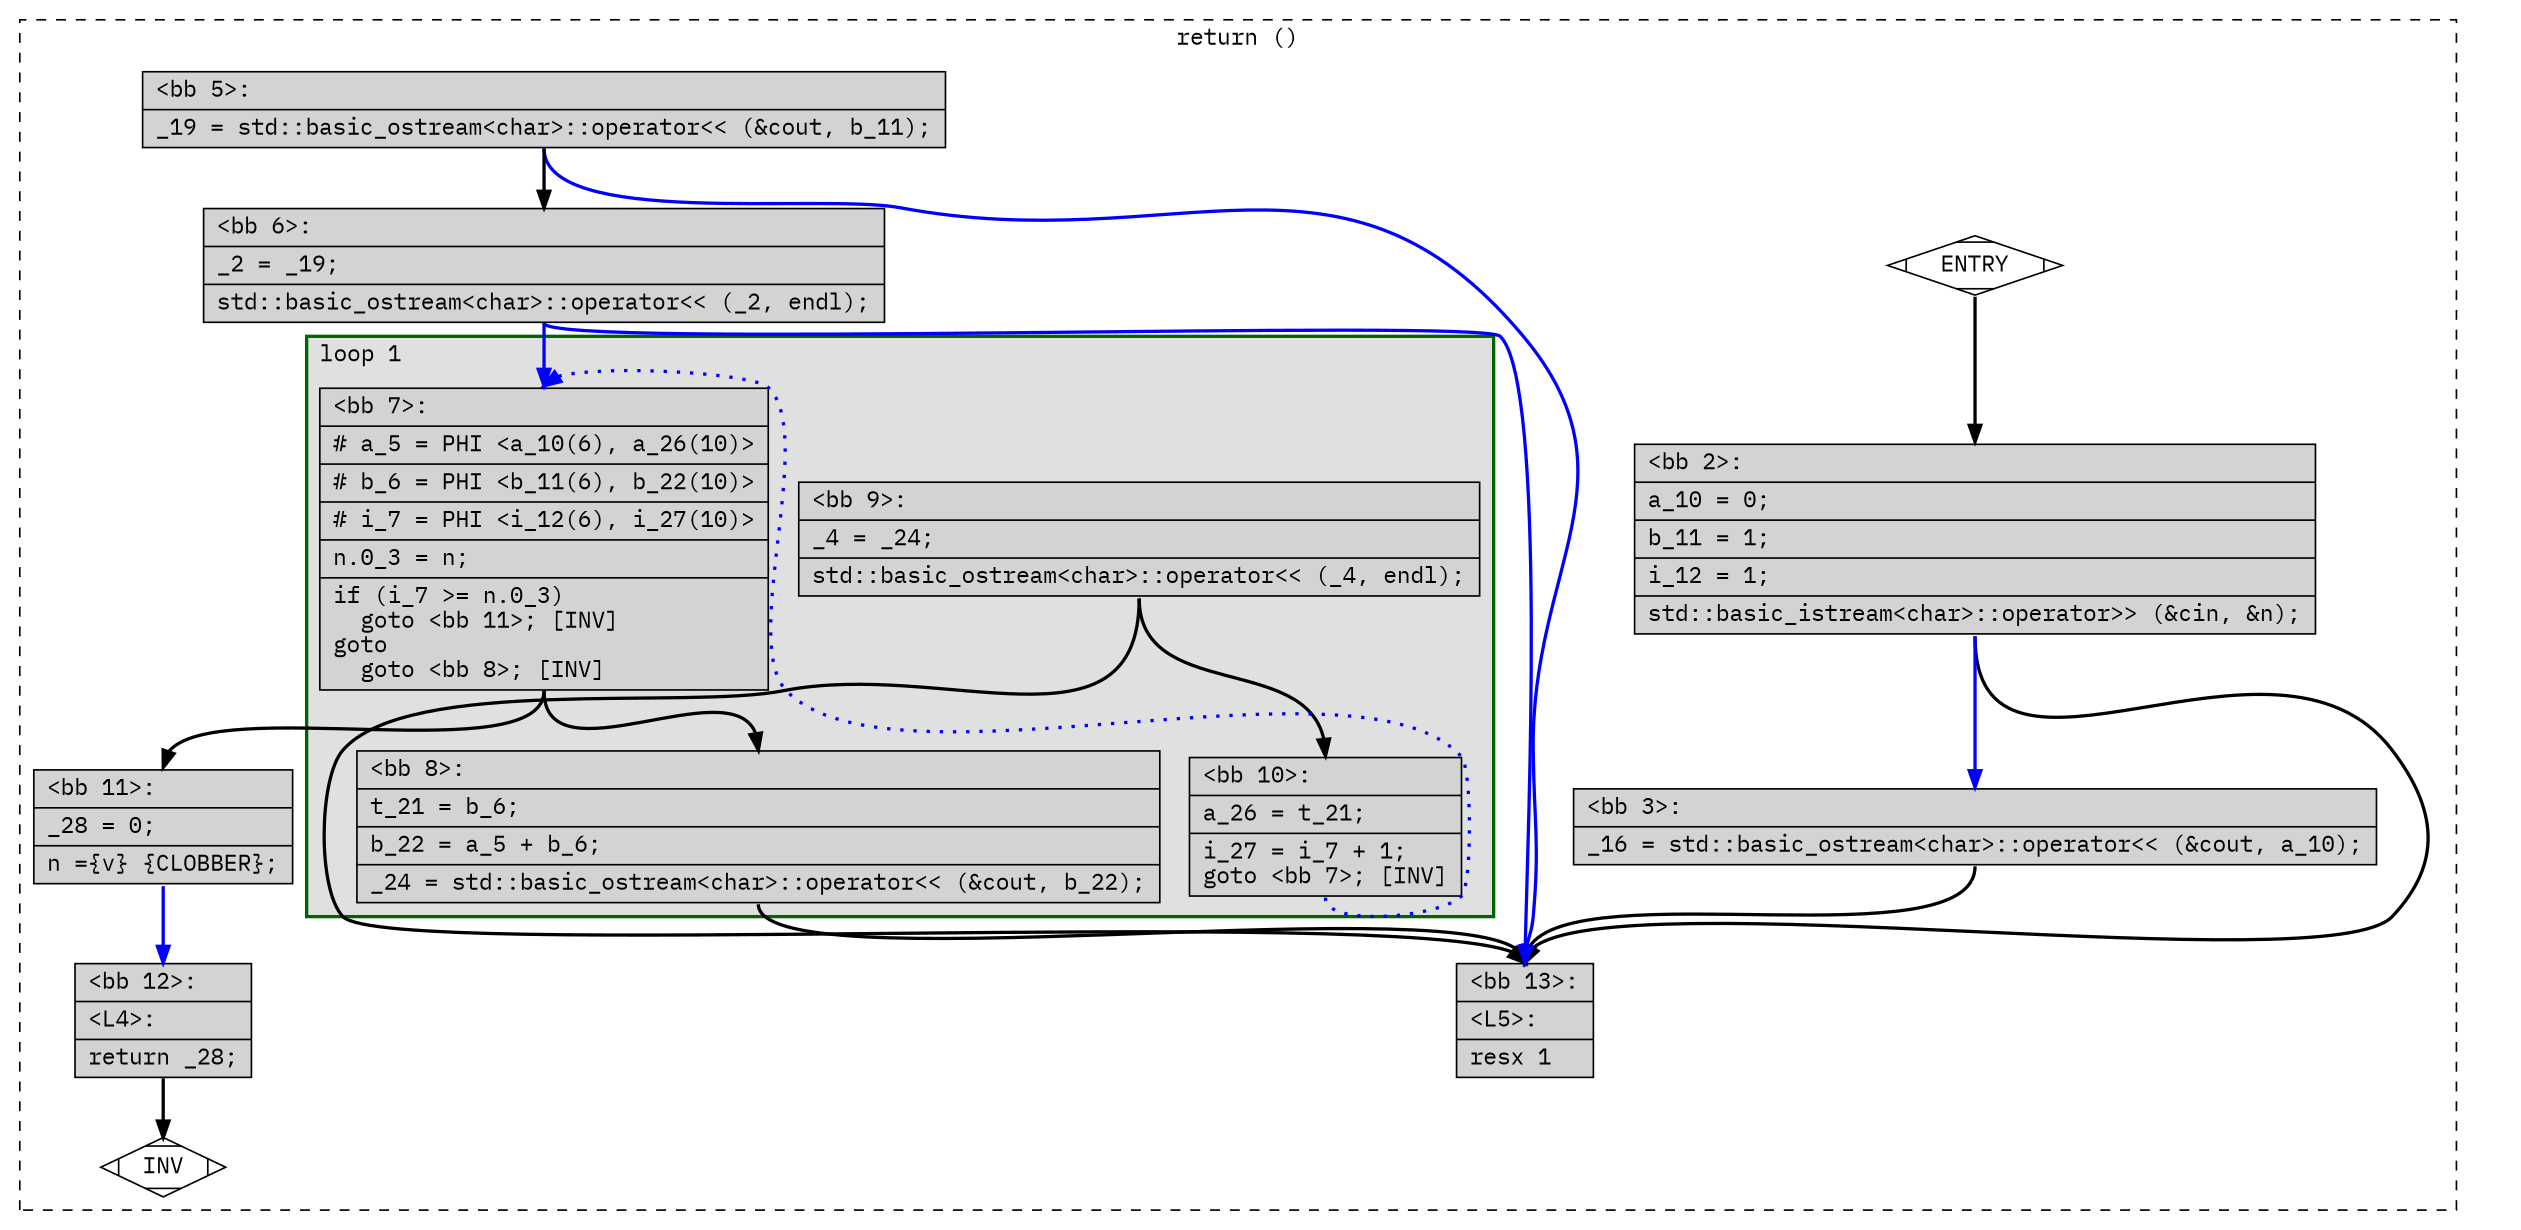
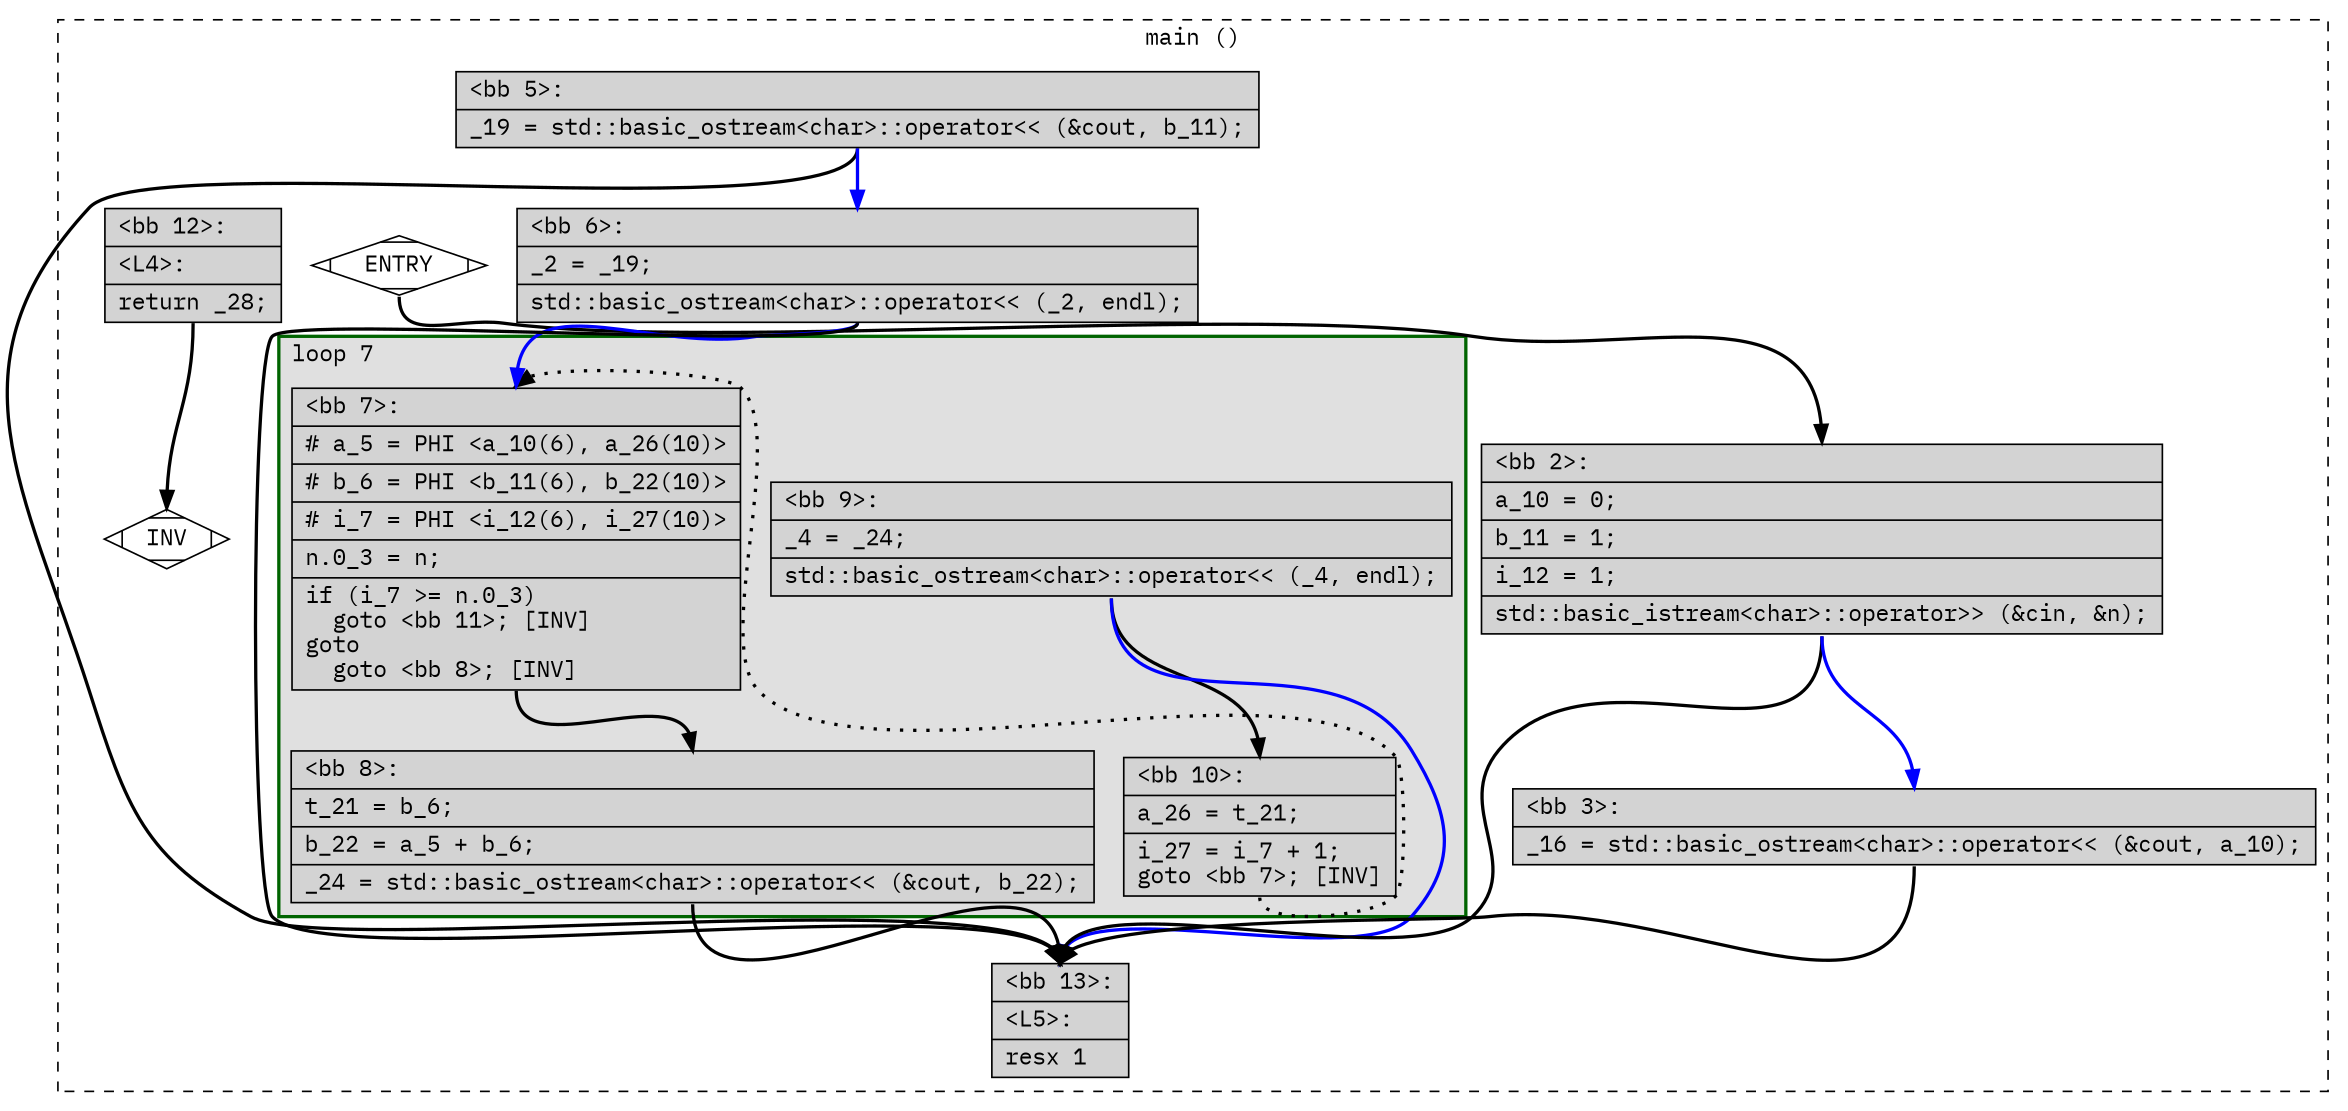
cluster "return ()": label "return ()" -> "main ()"
edge "<bb 5>:" -> "<bb 6>:": color black -> blue
edge "<bb 5>:" -> "<bb 13>:": color blue -> black
cluster "loop 1": label "loop 1" -> "loop 7"
edge "<bb 6>:" -> "<bb 13>:": color blue -> black
edge "<bb 10>:" -> "<bb 7>:": color blue -> black
node "<bb 11>:": removed
edge "<bb 9>:" -> "<bb 13>:": color black -> blue
